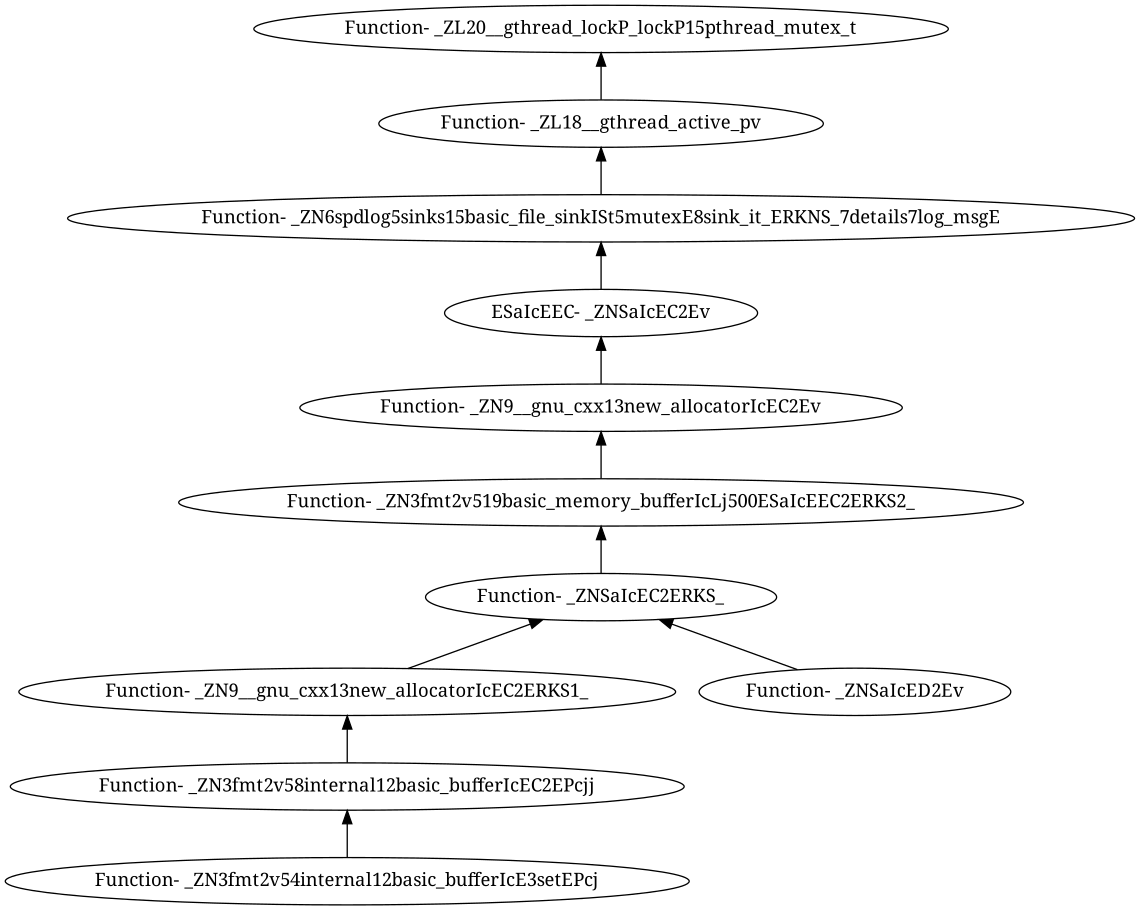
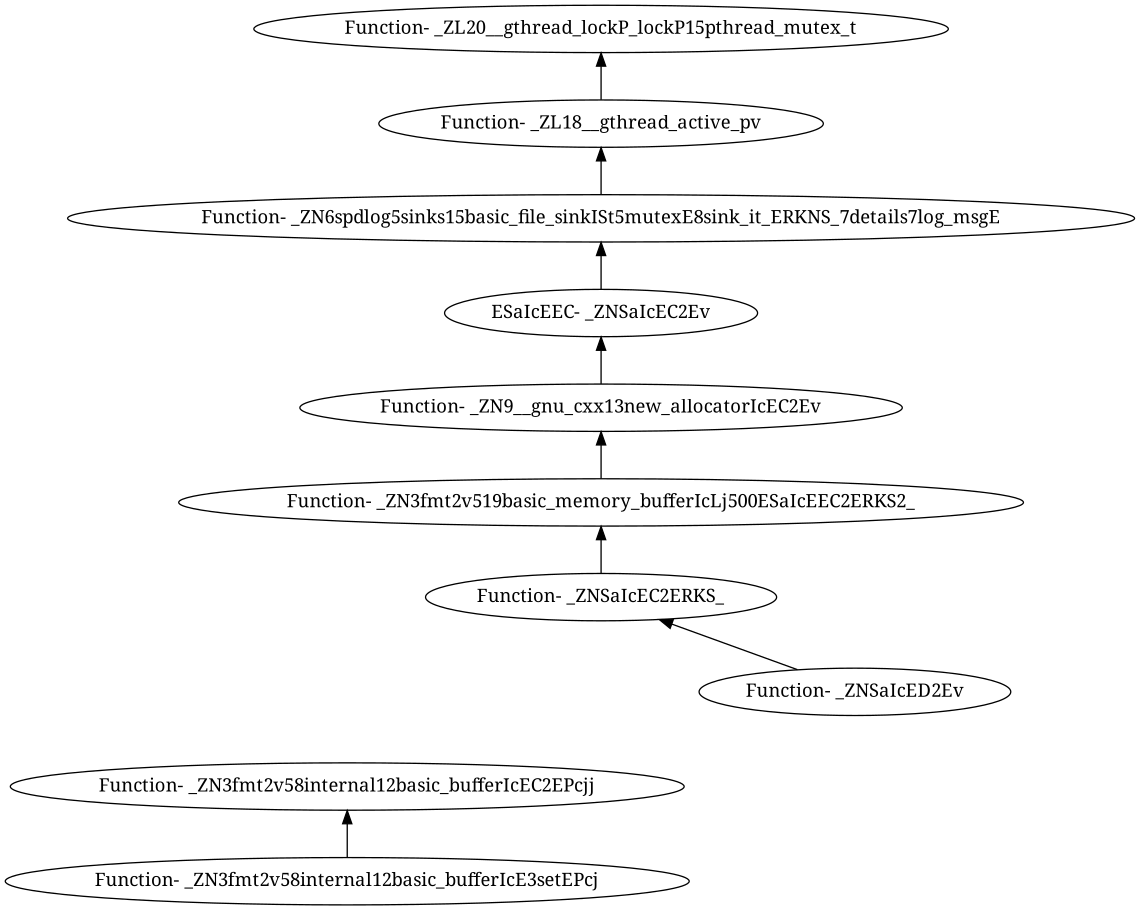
node "Function- _ZN9__gnu_cxx13new_allocatorIcEC2ERKS1_": removed
node "Function- _ZN3fmt2v54internal12basic_bufferIcE3setEPcj": label "Function- _ZN3fmt2v54internal12basic_bufferIcE3setEPcj" -> "Function- _ZN3fmt2v58internal12basic_bufferIcE3setEPcj"
